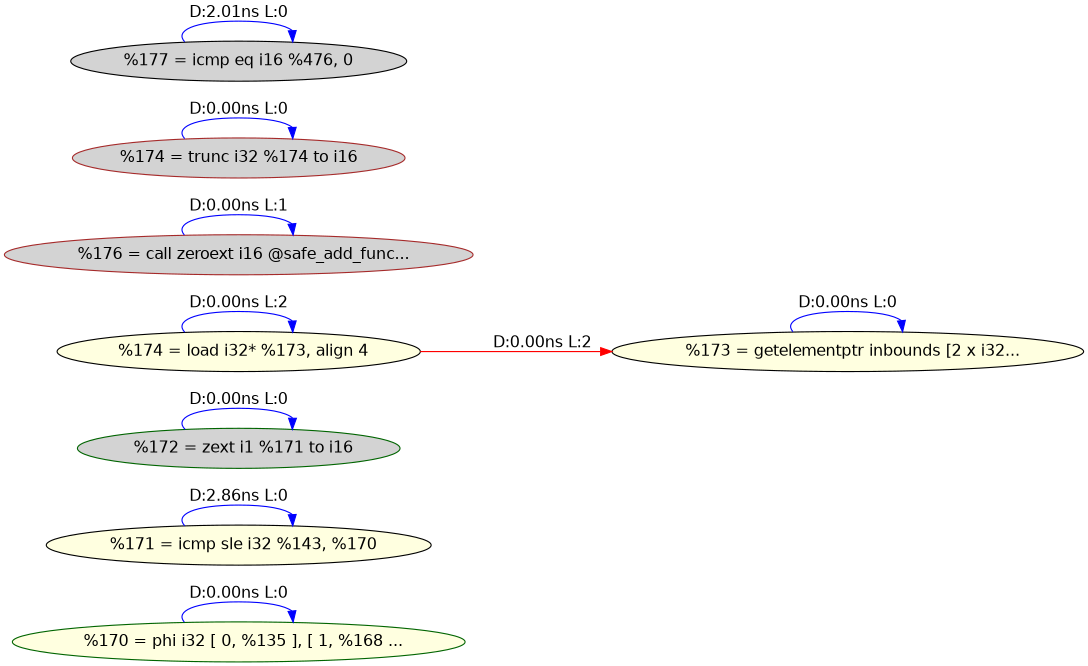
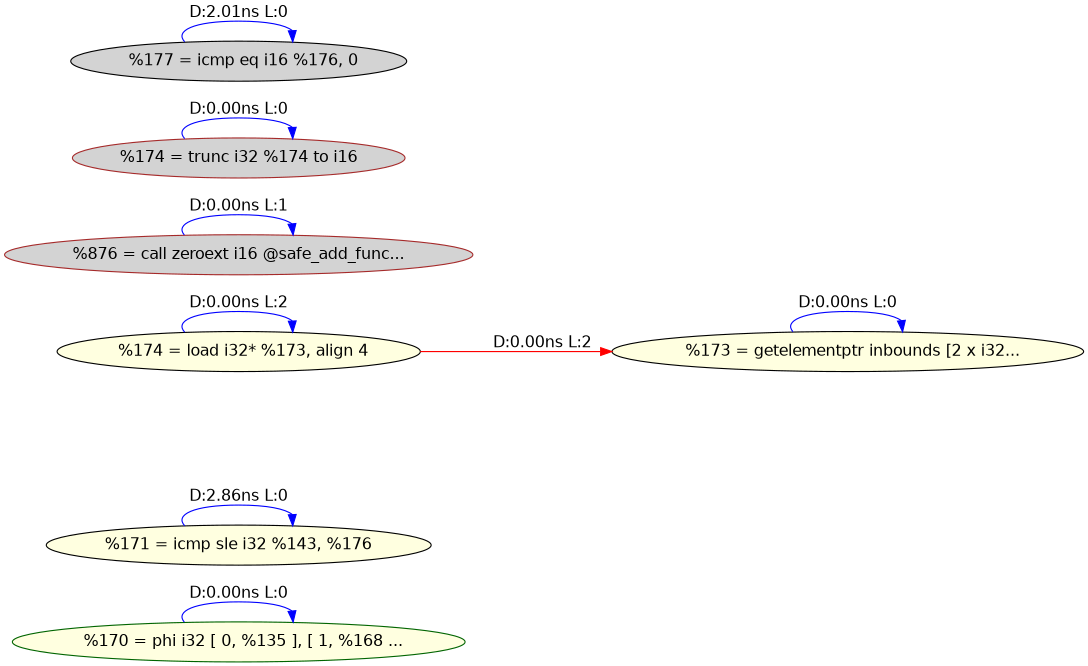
node "%177 = icmp eq i16 %476, 0": label "%177 = icmp eq i16 %476, 0" -> "%177 = icmp eq i16 %176, 0"
node "%176 = call zeroext i16 @safe_add_func...": label "%176 = call zeroext i16 @safe_add_func..." -> "%876 = call zeroext i16 @safe_add_func..."
node "%172 = zext i1 %171 to i16": removed
node "%171 = icmp sle i32 %143, %170": label "%171 = icmp sle i32 %143, %170" -> "%171 = icmp sle i32 %143, %176"
